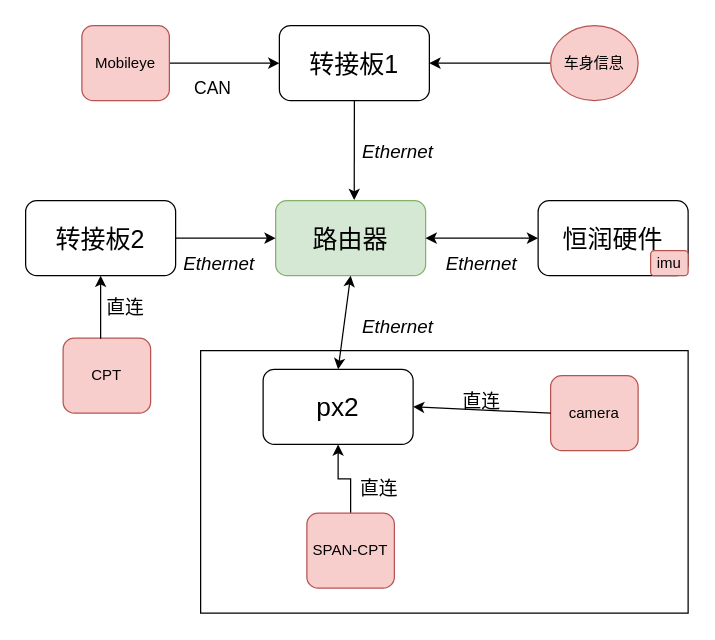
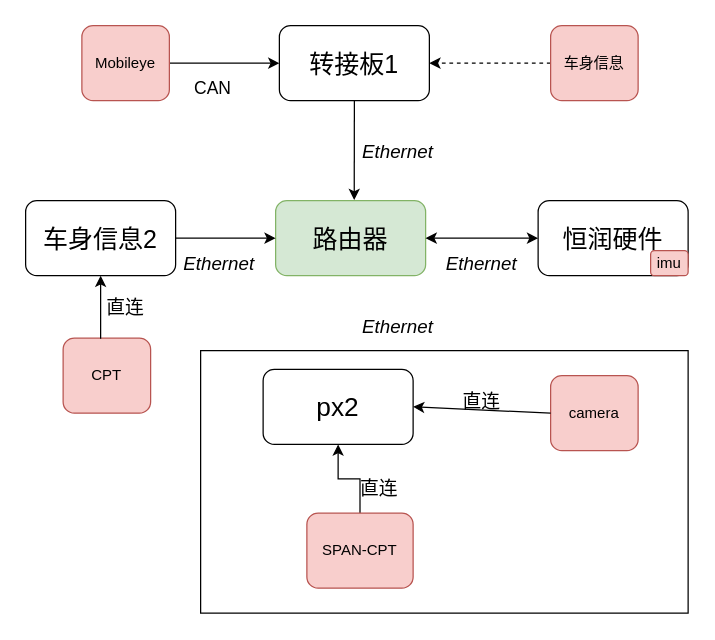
edge "车身信息" -> "转接板1": style solid -> dashed
node "车身信息": shape ellipse -> rounded rectangle
node "转接板2": label "转接板2" -> "车身信息2"
edge "路由器" -- "px2": removed
node "SPAN-CPT": size 88x75 -> 106x75
